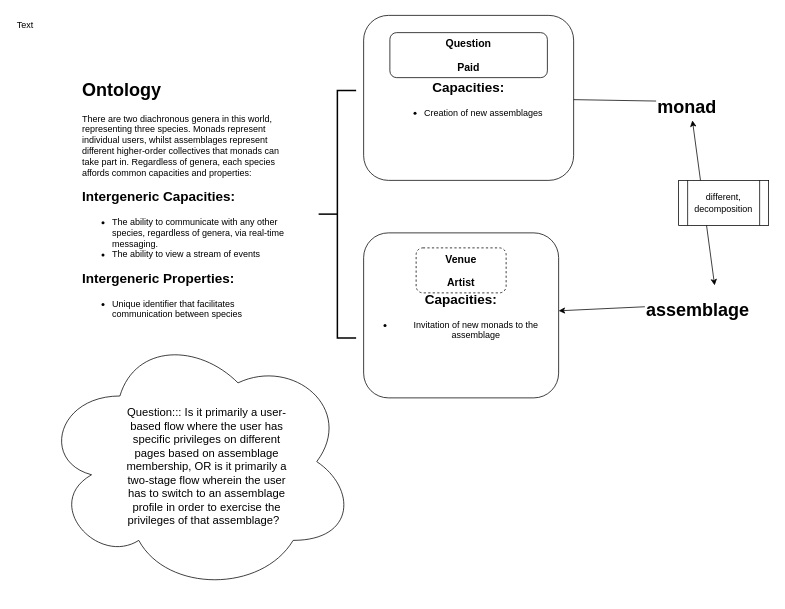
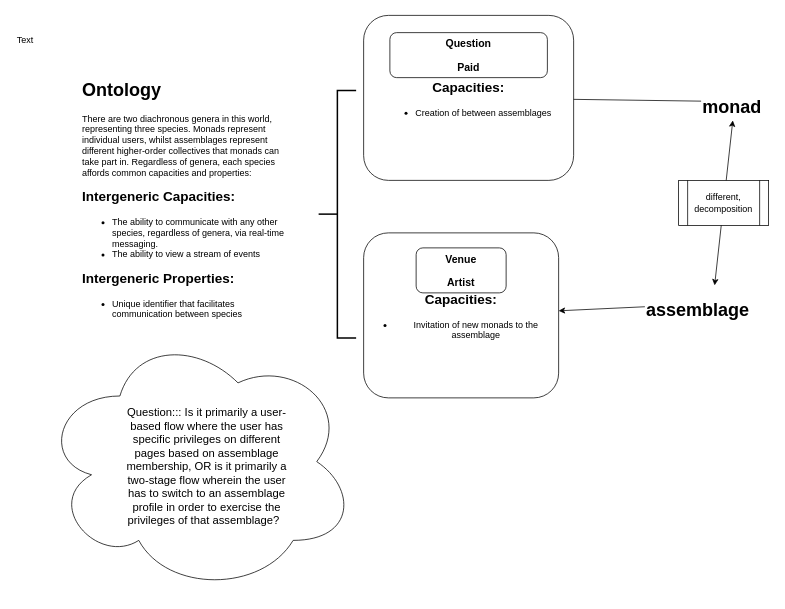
node "Text": moved (30, 25) -> (30, 40)
node "Capacities: Creation of new assemblages": label "Capacities: Creation of new assemblages" -> "Capacities: Creation of between assemblages"
node "monad": moved (690, 102) -> (735, 102)
node "VenueArtist": style dashed -> solid
